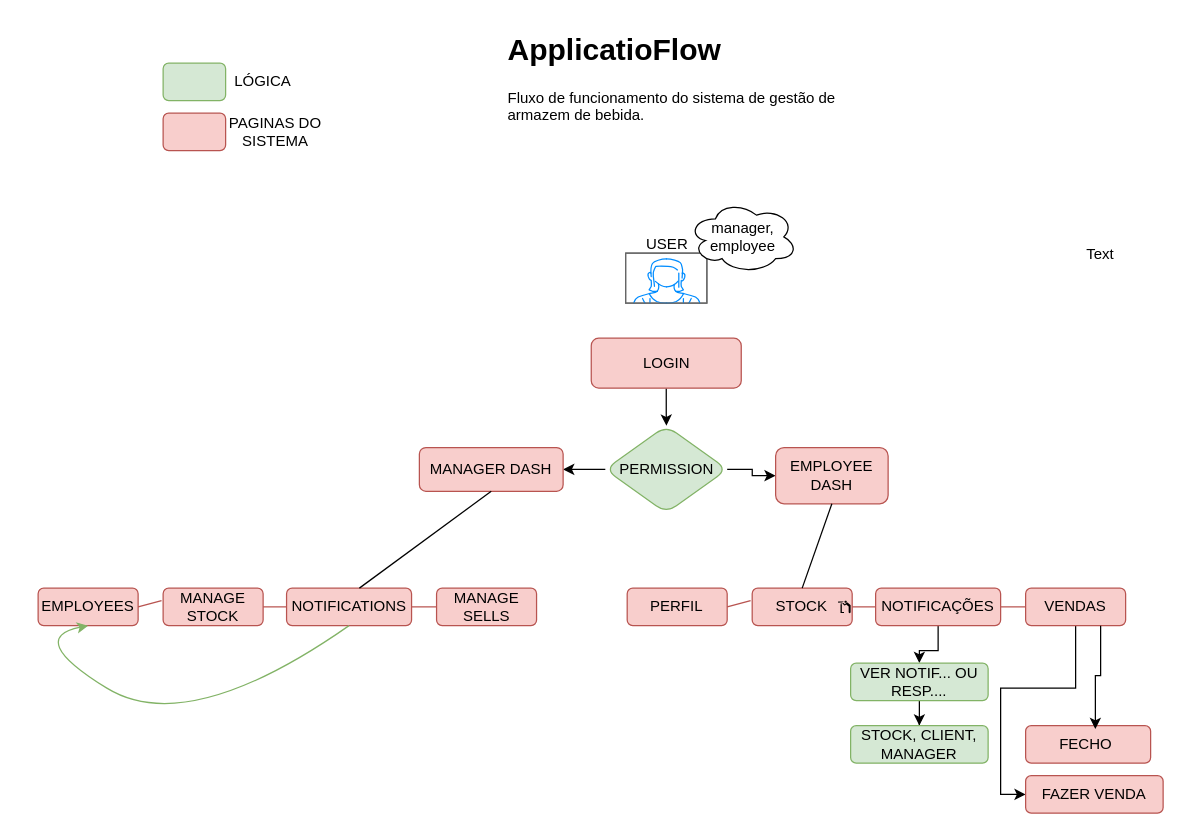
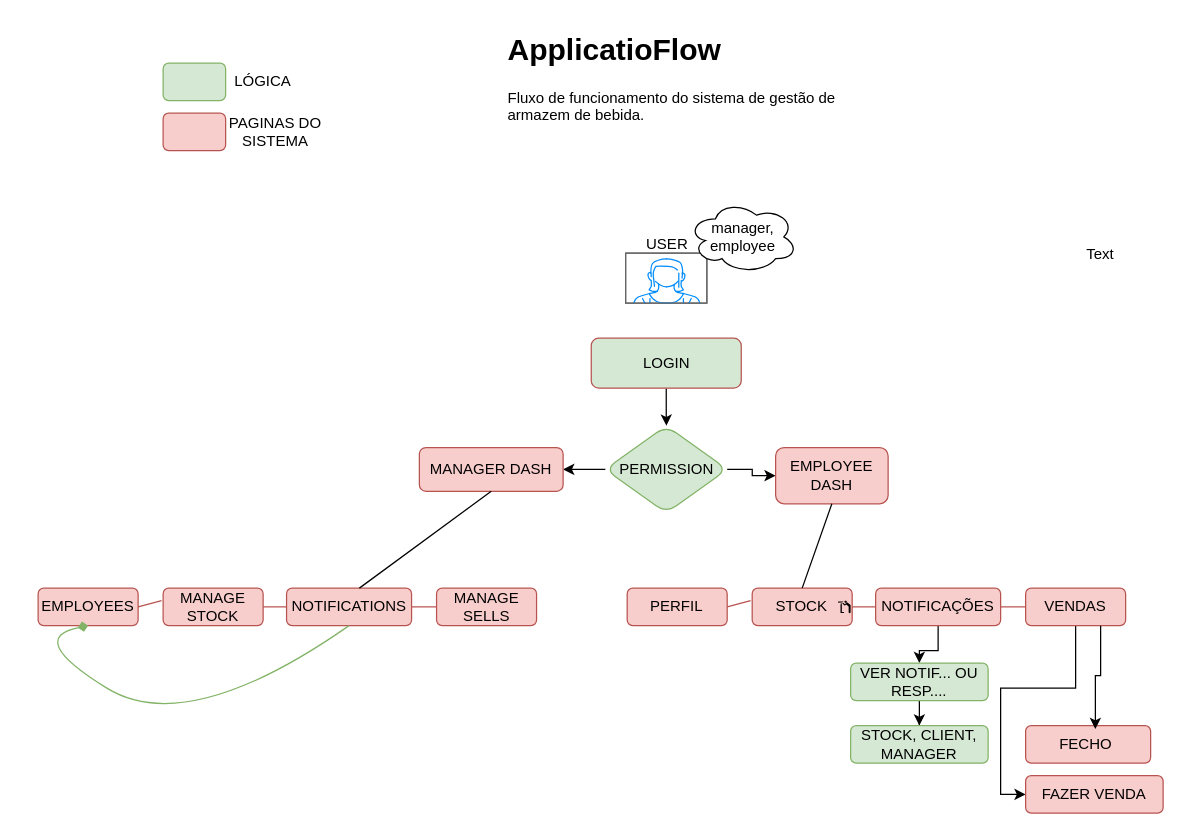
node "LOGIN": fillcolor #f8cecc -> #d5e8d4
edge "NOTIFICATIONS" -> "EMPLOYEES": arrowhead classic -> diamond
